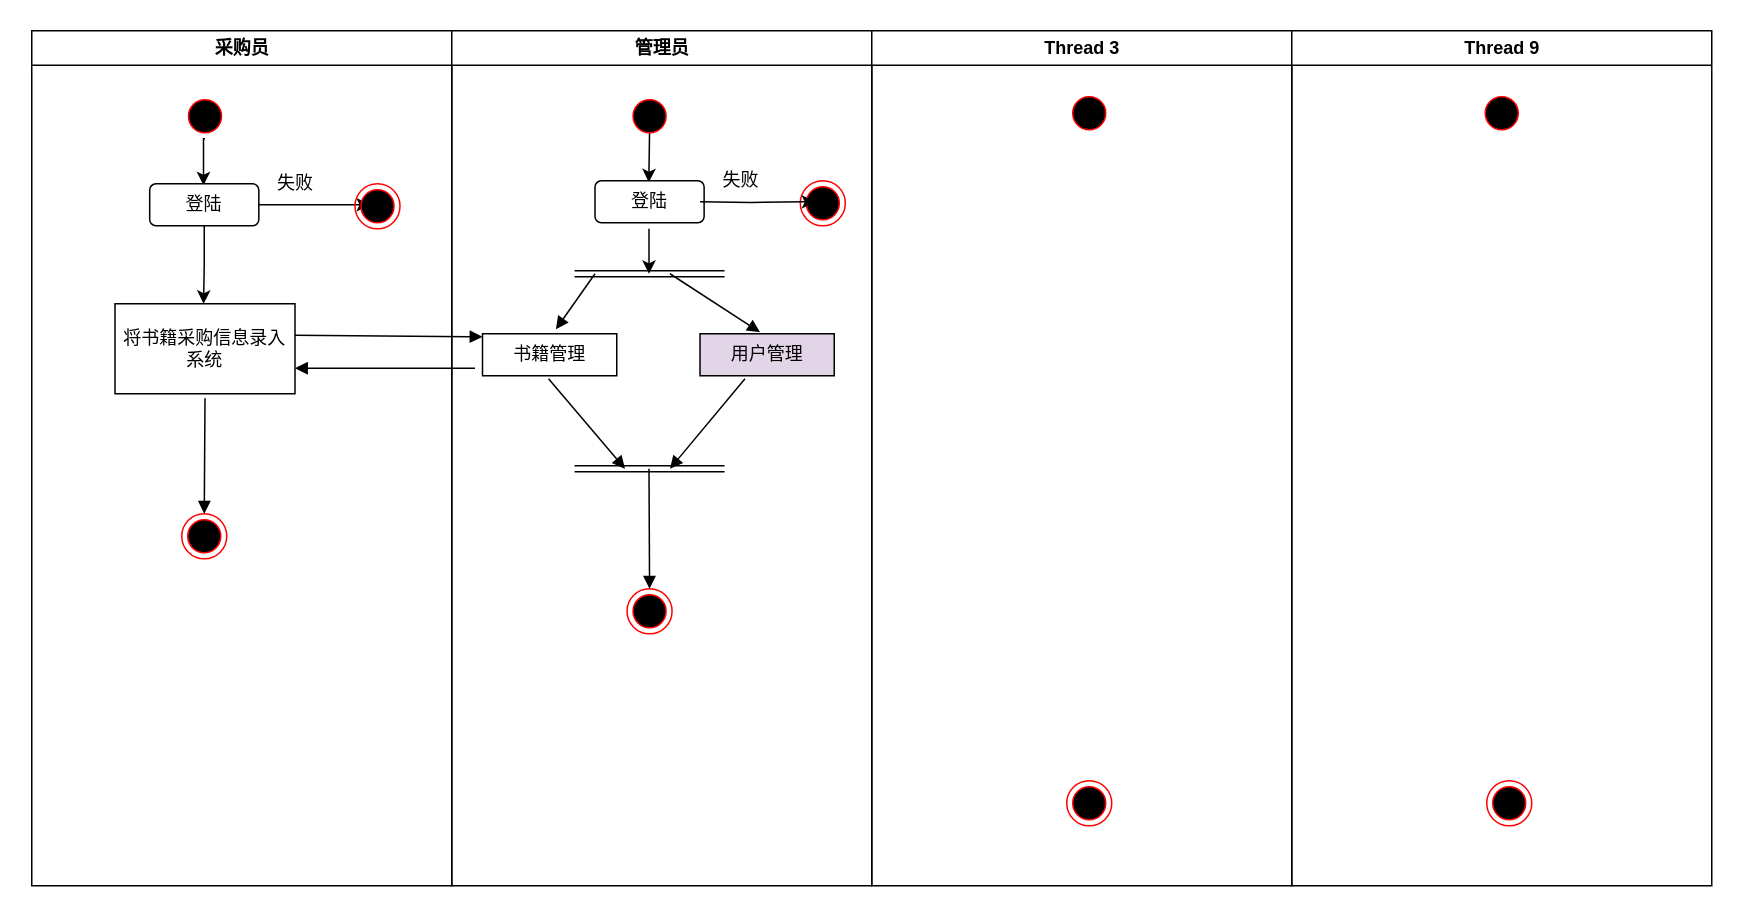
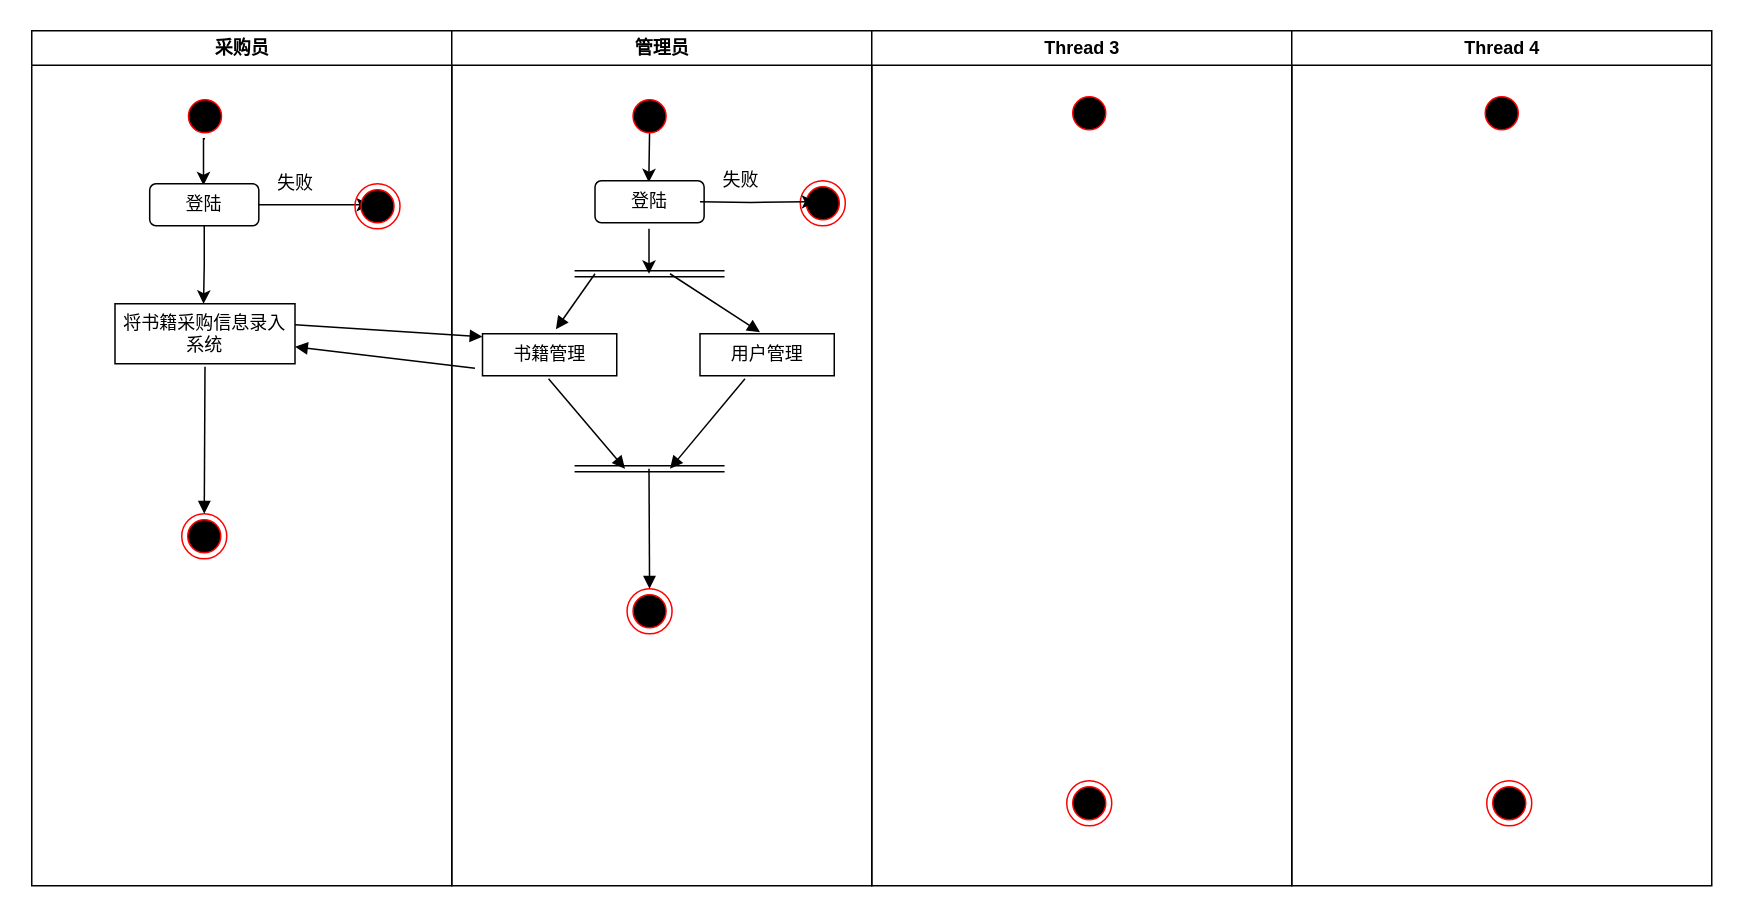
node "Thread 9": label "Thread 9" -> "Thread 4"
node "将书籍采购信息录入系统": size 180x90 -> 180x60
node "用户管理": fillcolor #e1d5e7 -> #ffffff
